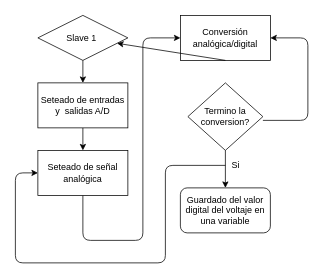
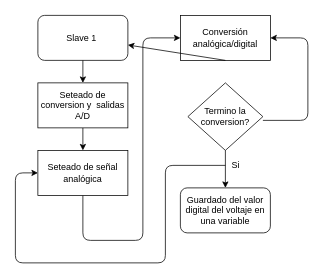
node "Slave 1": shape diamond -> rounded rectangle
node "Seteado de entradas y salidas A/D": label "Seteado de entradas y salidas A/D" -> "Seteado de conversion y salidas A/D"
